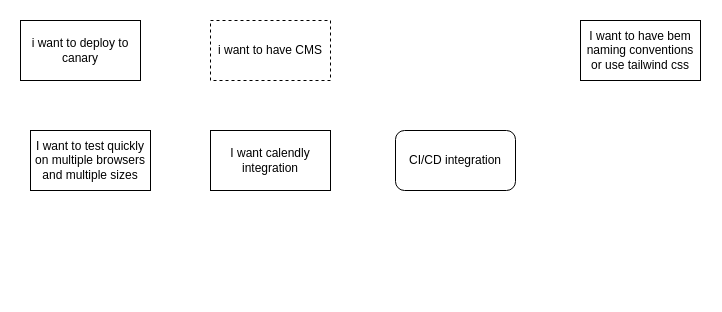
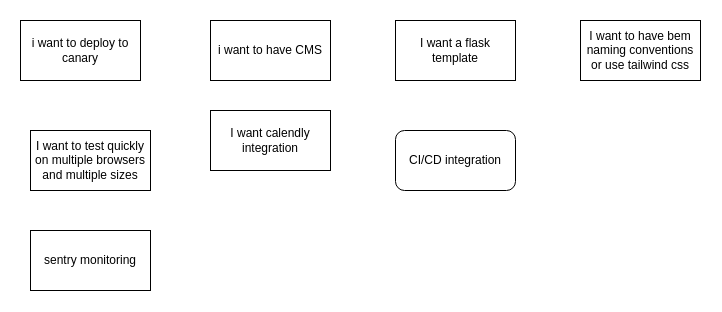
node "i want to have CMS": style dashed -> solid
node "I want a flask template": added
node "I want calendly integration": moved (271, 161) -> (271, 141)
node "sentry monitoring": added
